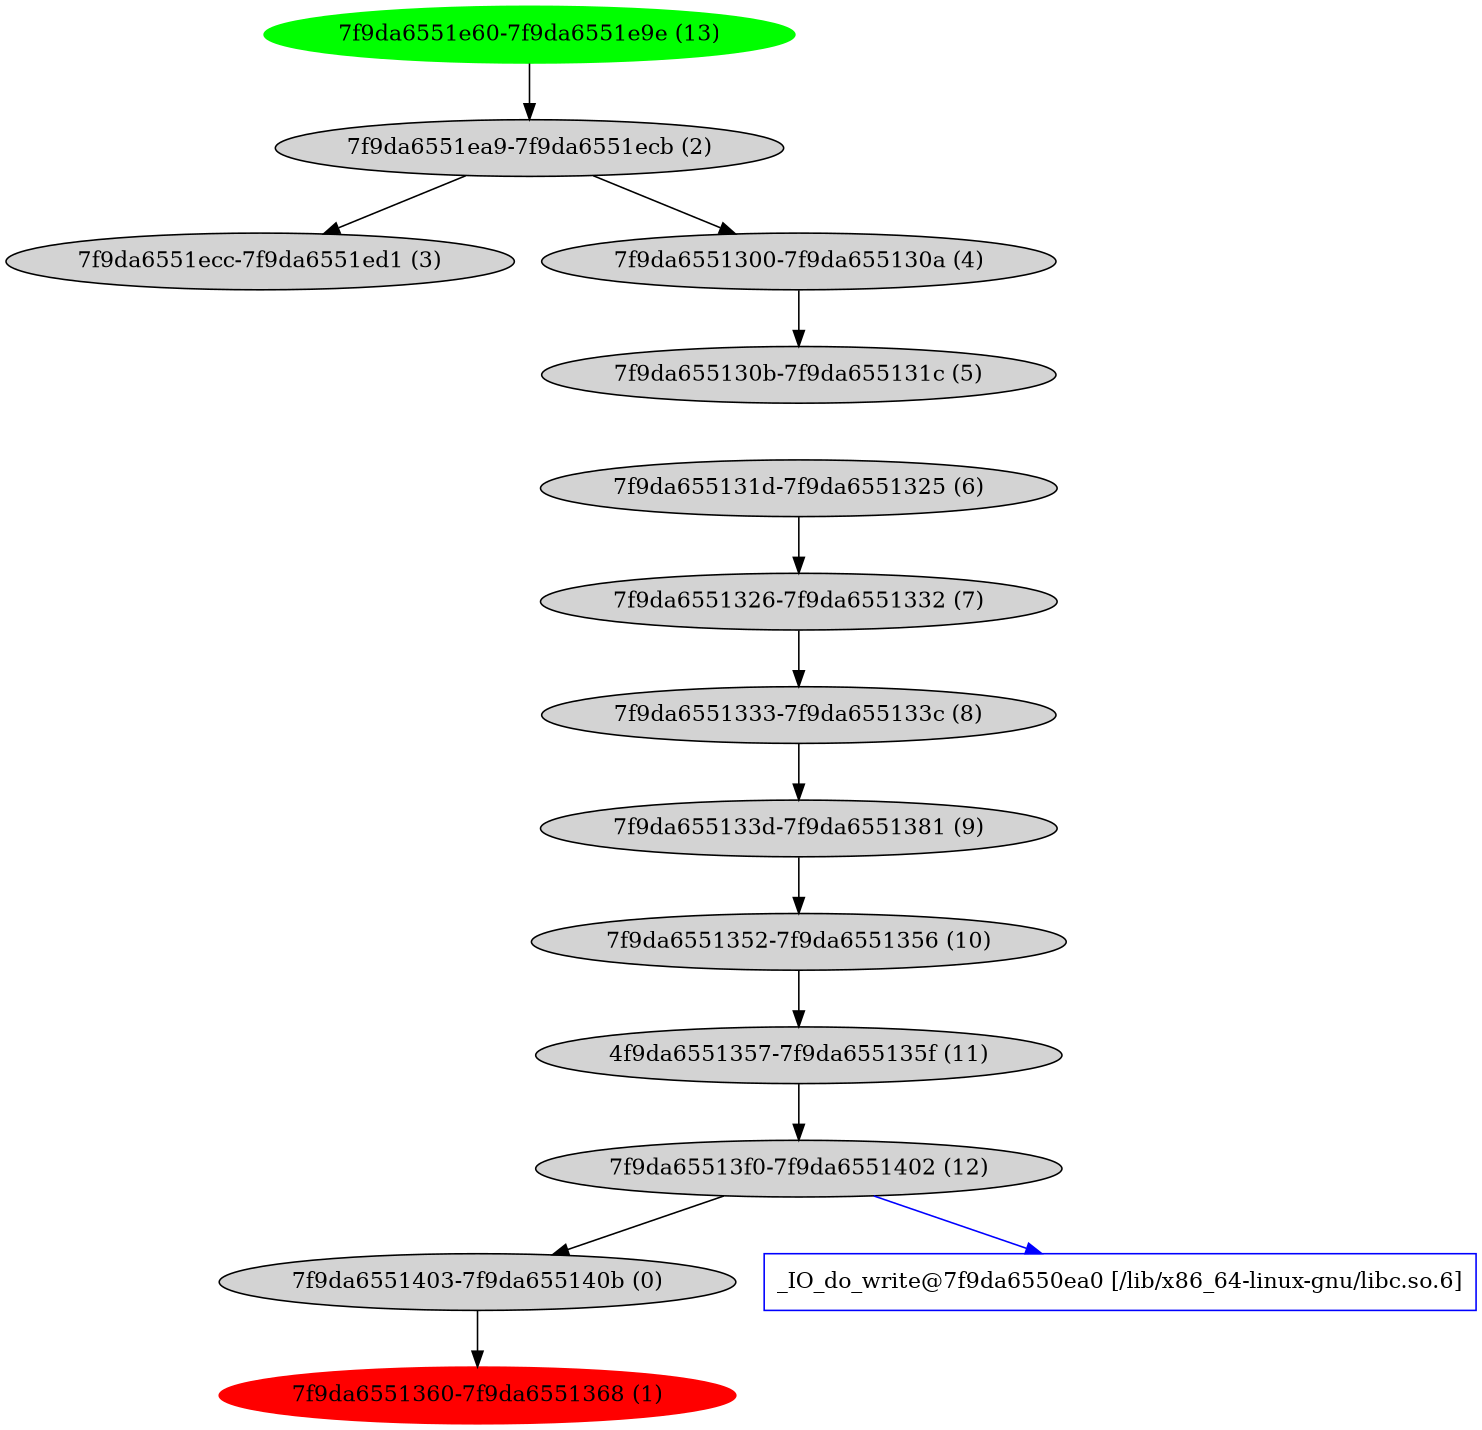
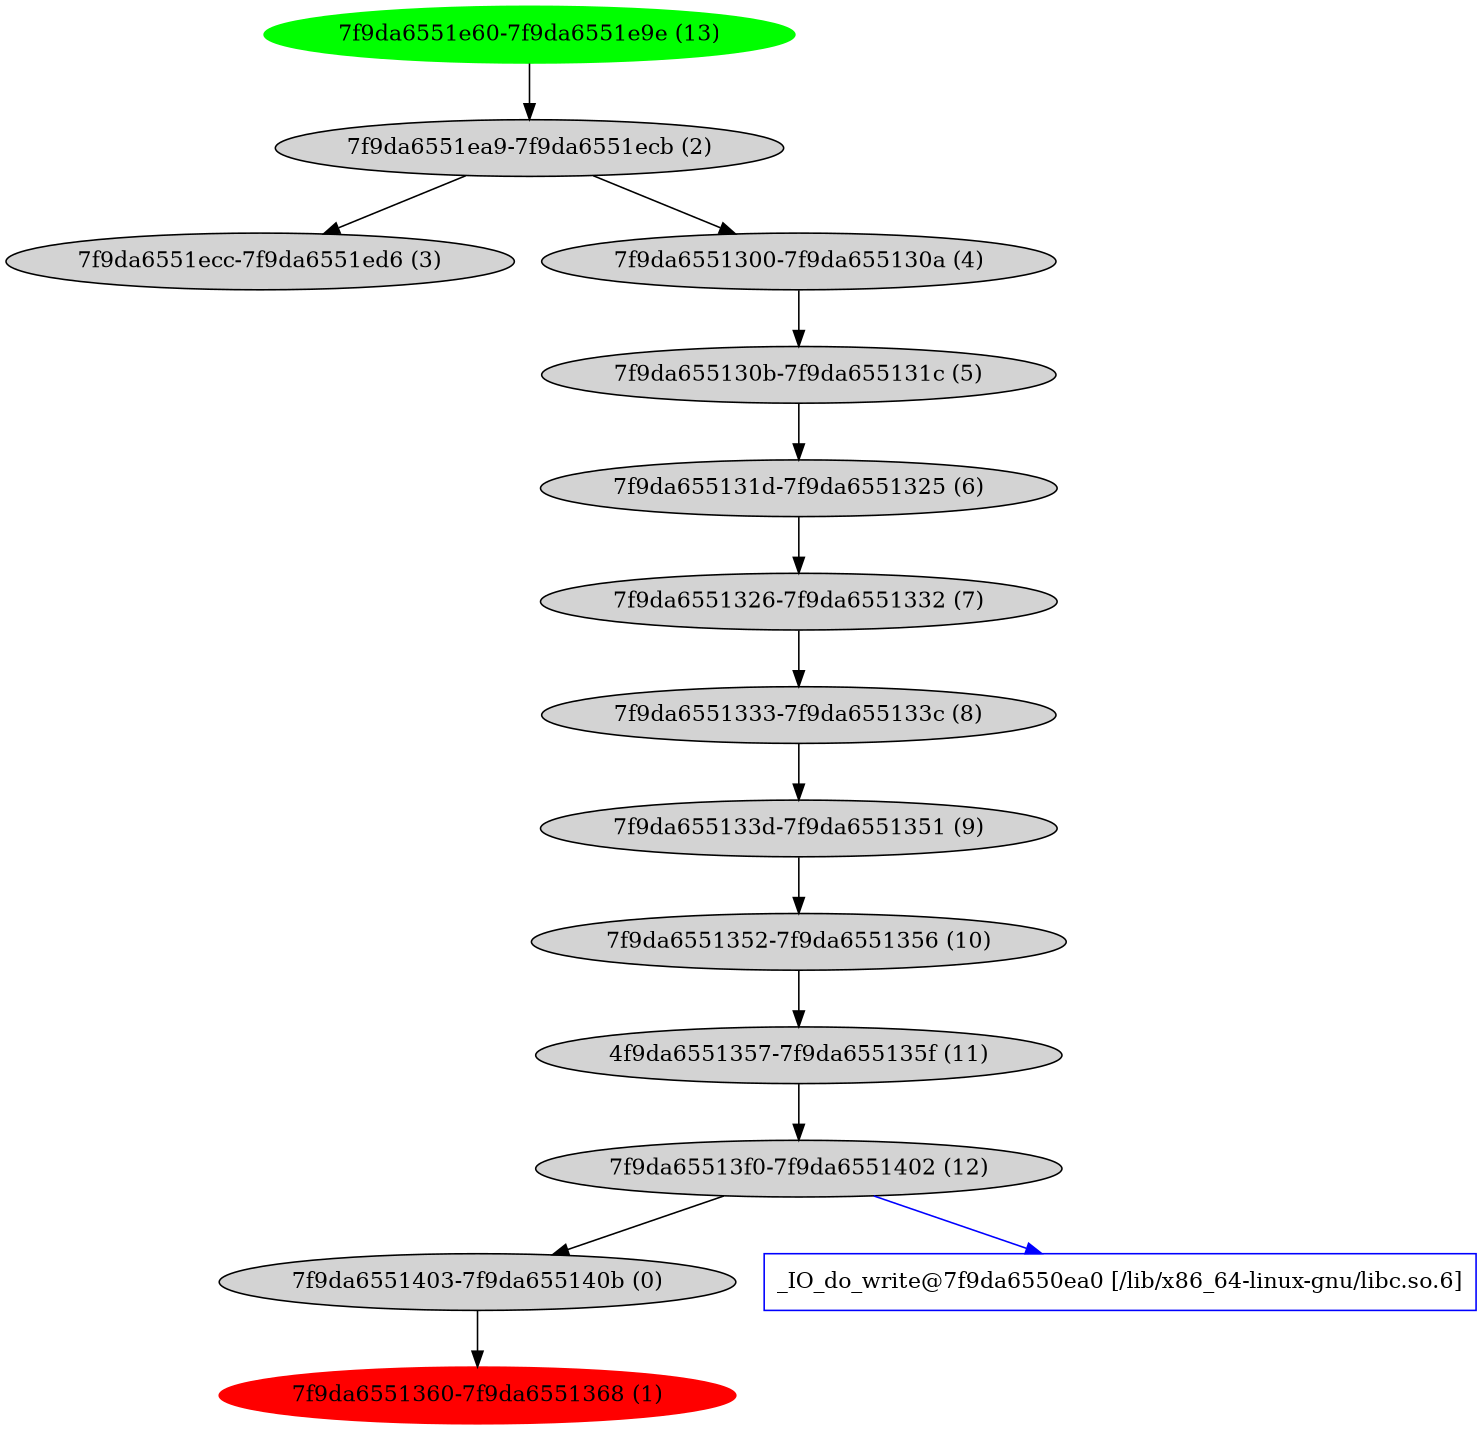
node "7f9da6551ecc-7f9da6551ed1 (3)": label "7f9da6551ecc-7f9da6551ed1 (3)" -> "7f9da6551ecc-7f9da6551ed6 (3)"
edge "7f9da655130b-7f9da655131c (5)" -> "7f9da655131d-7f9da6551325 (6)": added
node "7f9da655133d-7f9da6551381 (9)": label "7f9da655133d-7f9da6551381 (9)" -> "7f9da655133d-7f9da6551351 (9)"
